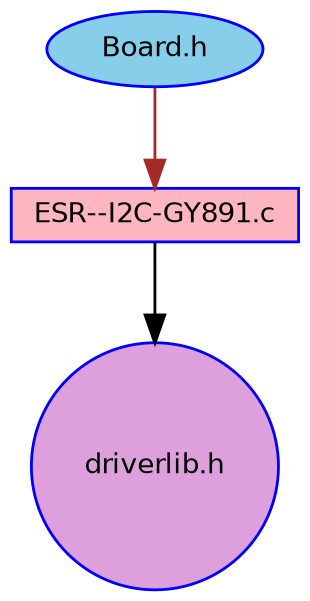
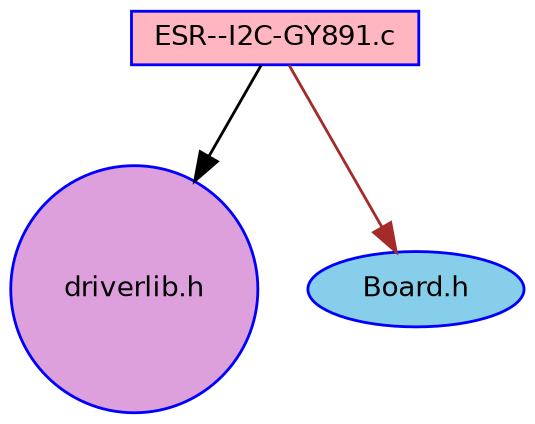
edge "Board.h" -> "ESR--I2C-GY891.c": reversed
